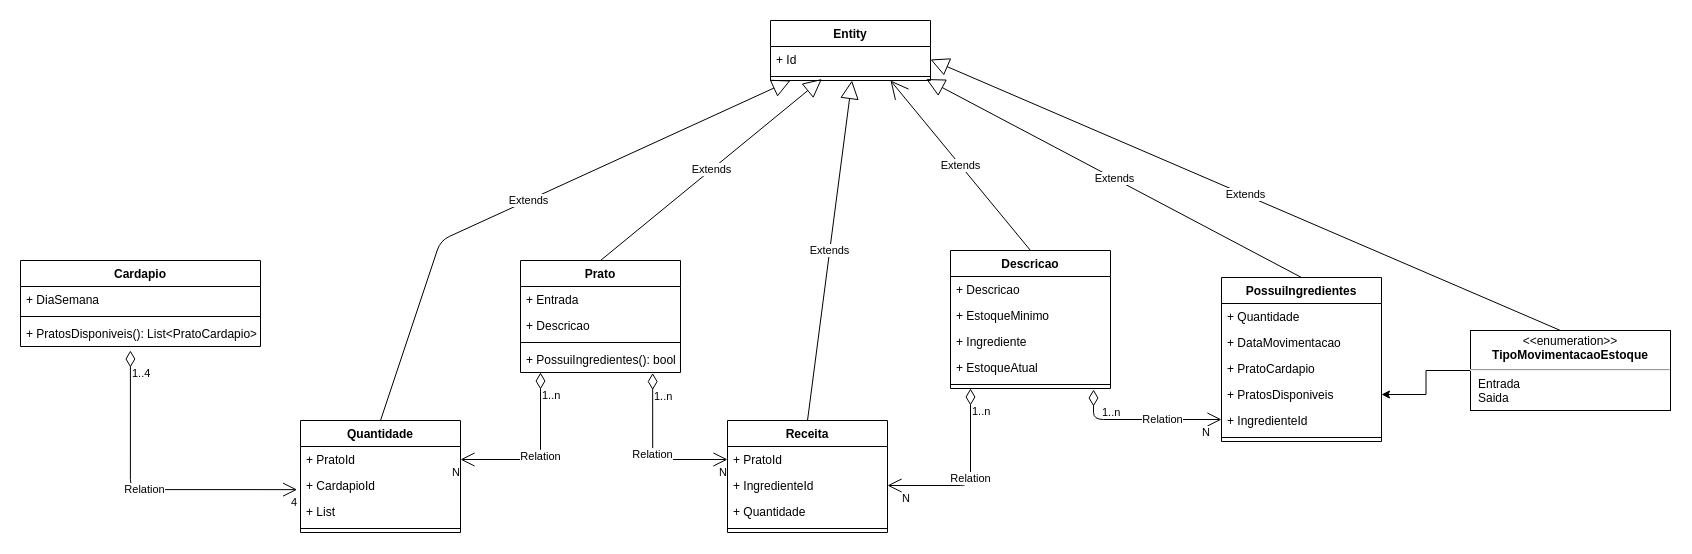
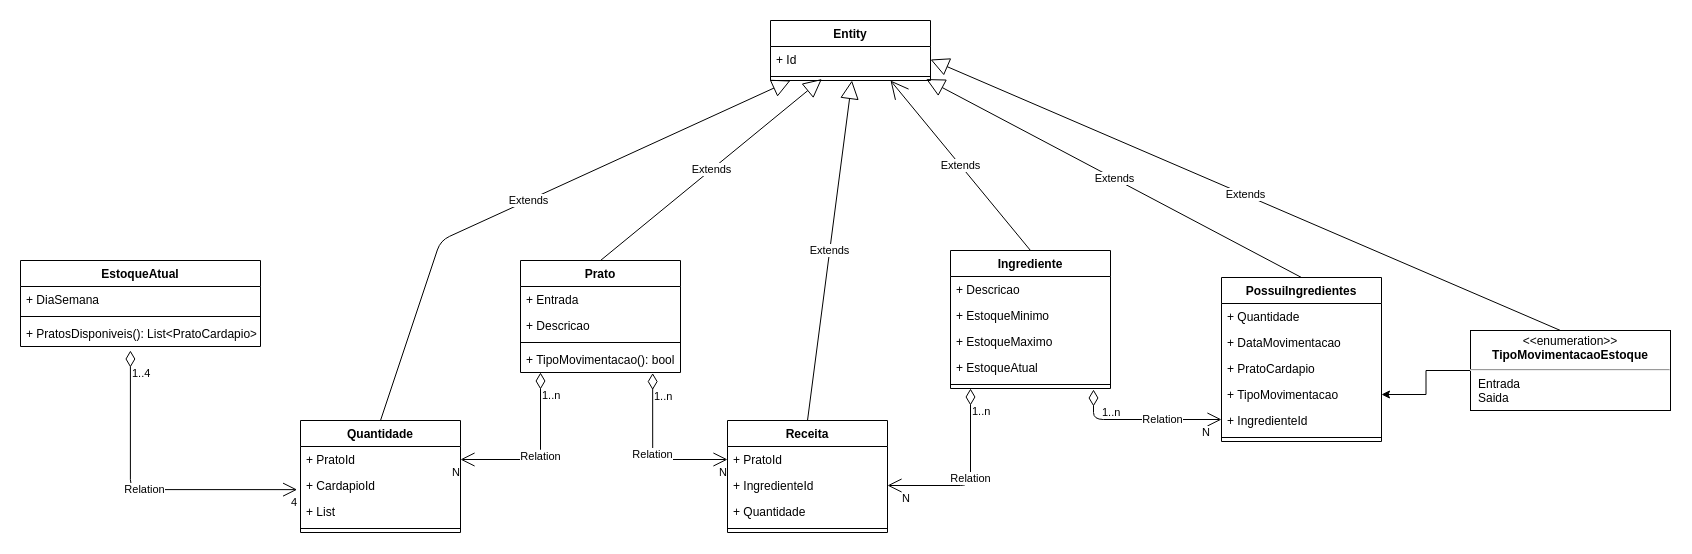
node "Descricao": label "Descricao" -> "Ingrediente"
node "Cardapio": label "Cardapio" -> "EstoqueAtual"
node "+ Ingrediente": label "+ Ingrediente" -> "+ EstoqueMaximo"
node "+ PossuiIngredientes(): bool": label "+ PossuiIngredientes(): bool" -> "+ TipoMovimentacao(): bool"
node "+ PratosDisponiveis": label "+ PratosDisponiveis" -> "+ TipoMovimentacao"
